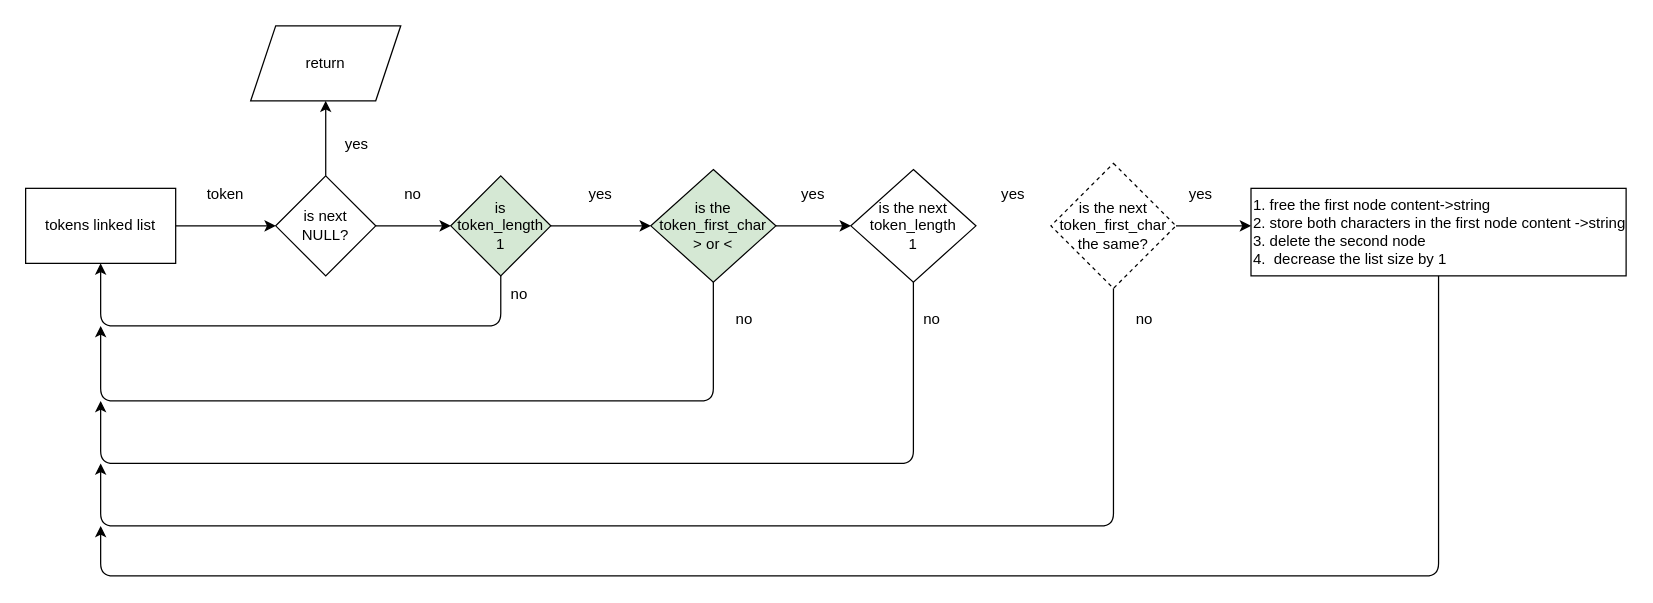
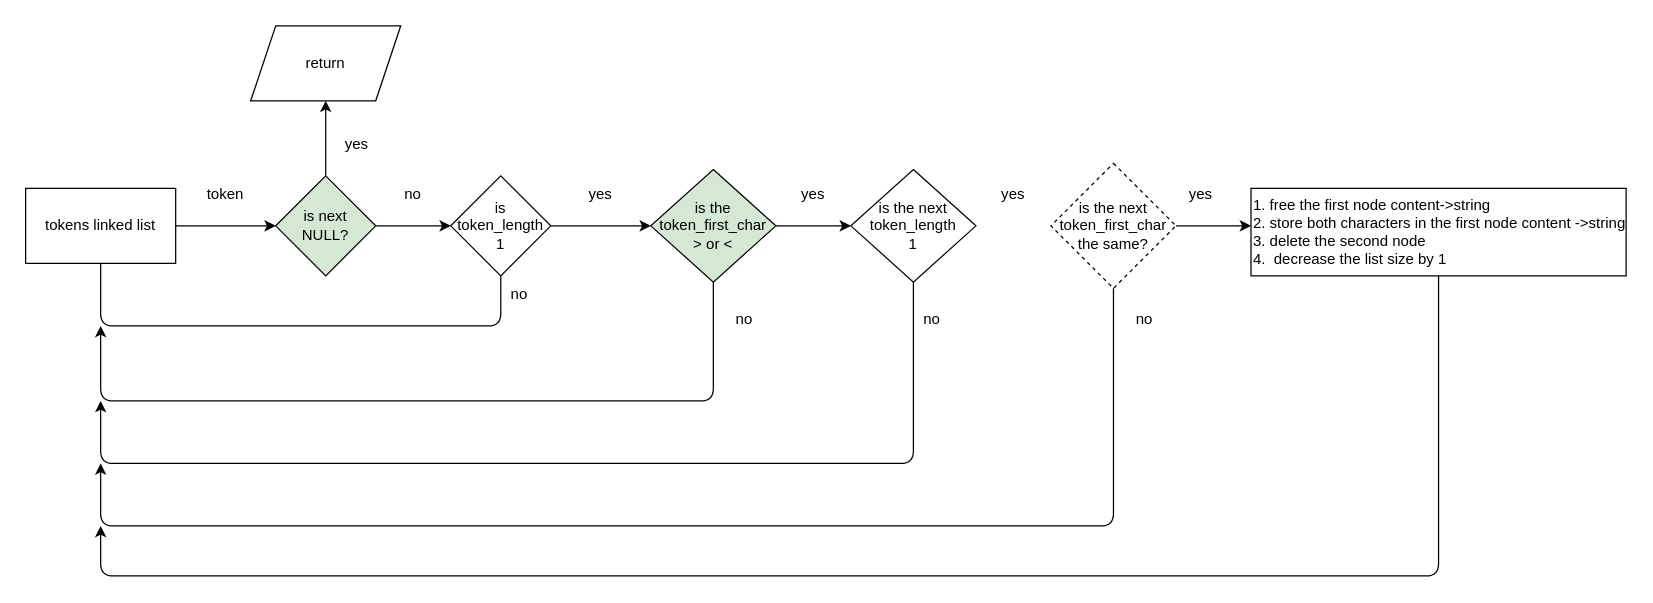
node "is next NULL?": fillcolor #ffffff -> #d5e8d4
node "is token_length 1": fillcolor #d5e8d4 -> #ffffff
edge "is token_length 1" -> "tokens linked list": arrowhead classic -> none
